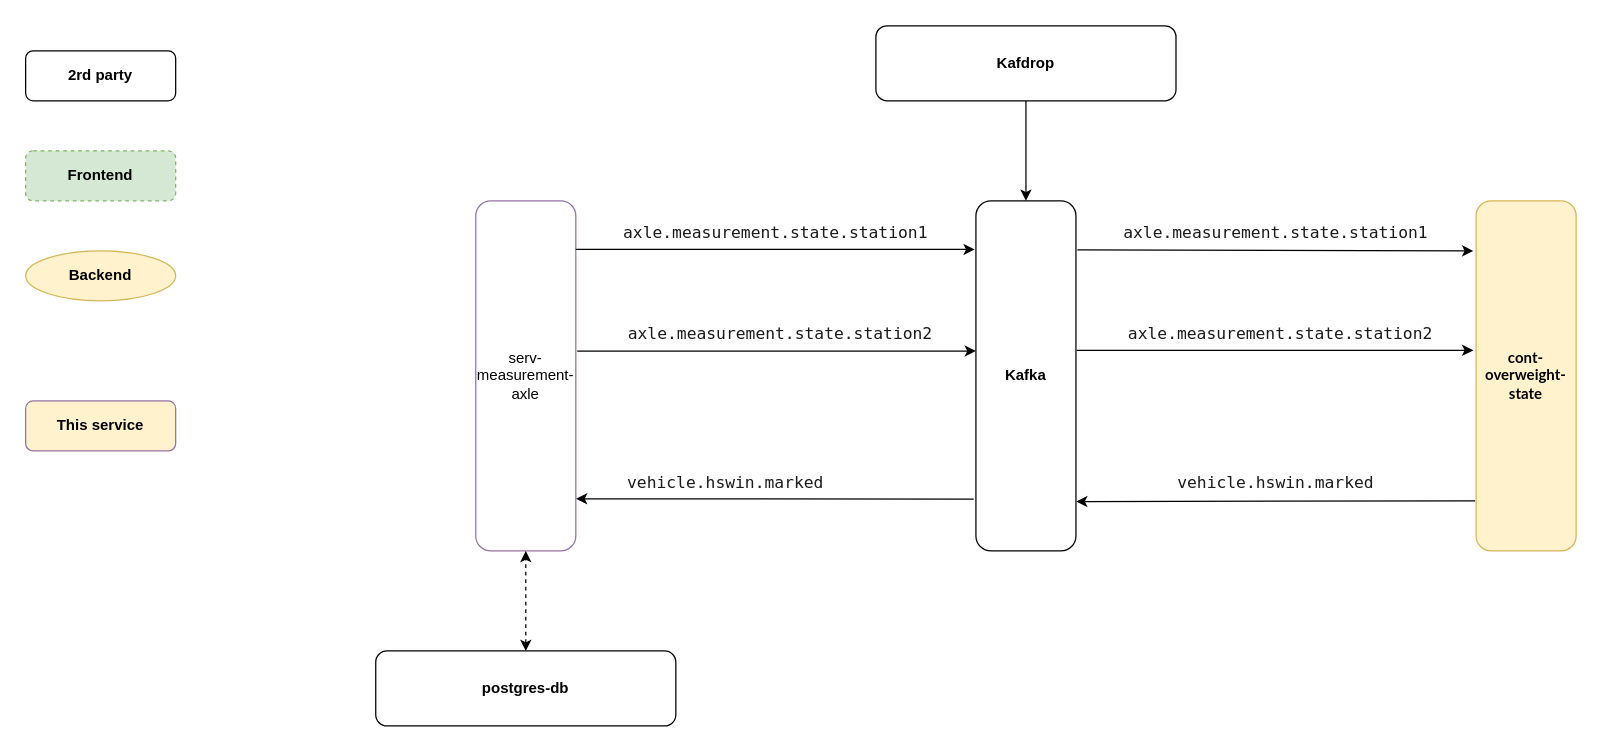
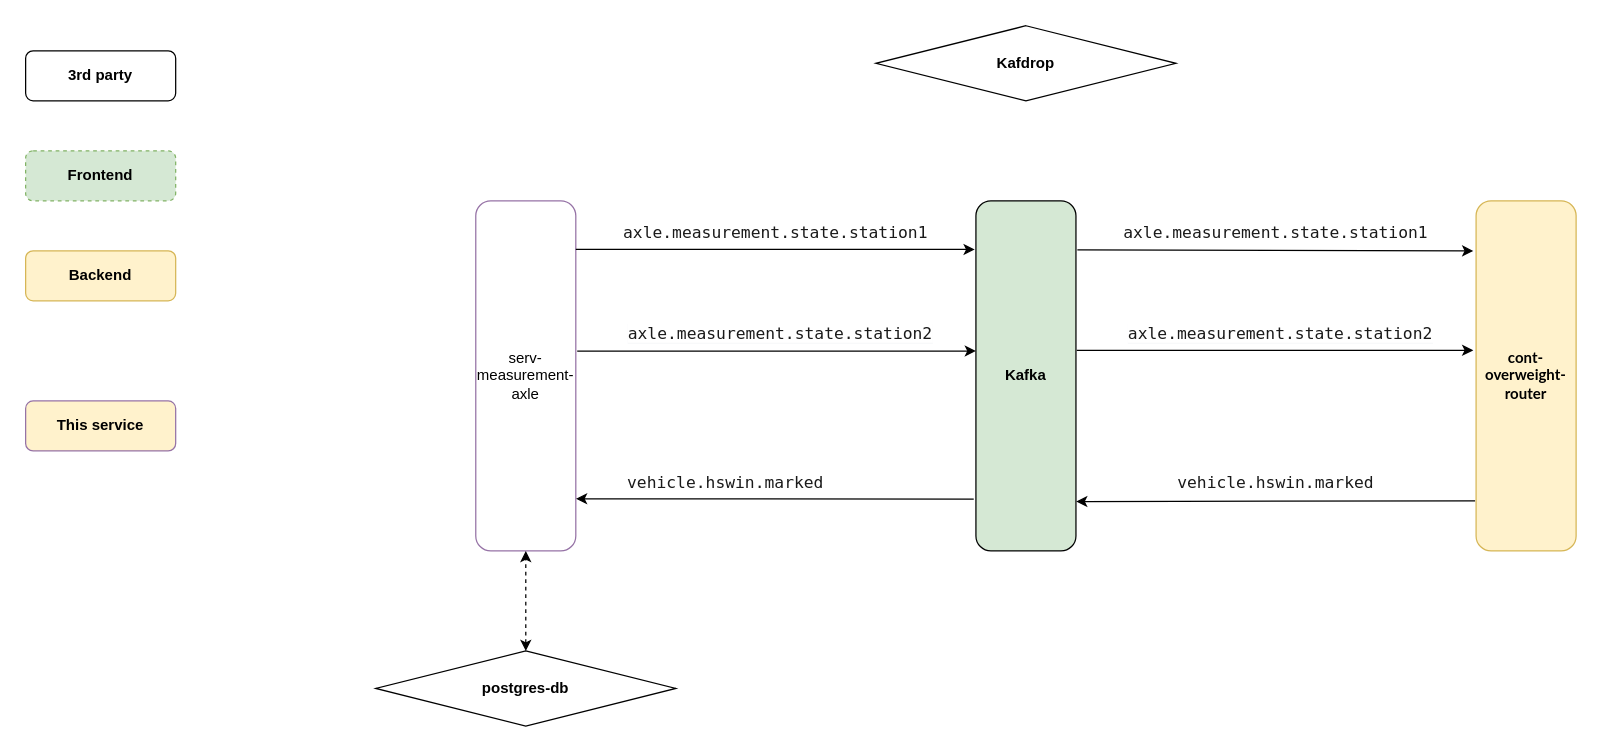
node "Kafdrop": shape rounded rectangle -> diamond
node "2rd party": label "2rd party" -> "3rd party"
edge "Kafdrop" -> "Kafka": removed
node "Backend": shape ellipse -> rounded rectangle
node "Kafka": fillcolor #ffffff -> #d5e8d4
node "cont-overweight-state": label "cont-overweight-state" -> "cont-overweight-router"
node "postgres-db": shape rounded rectangle -> diamond
